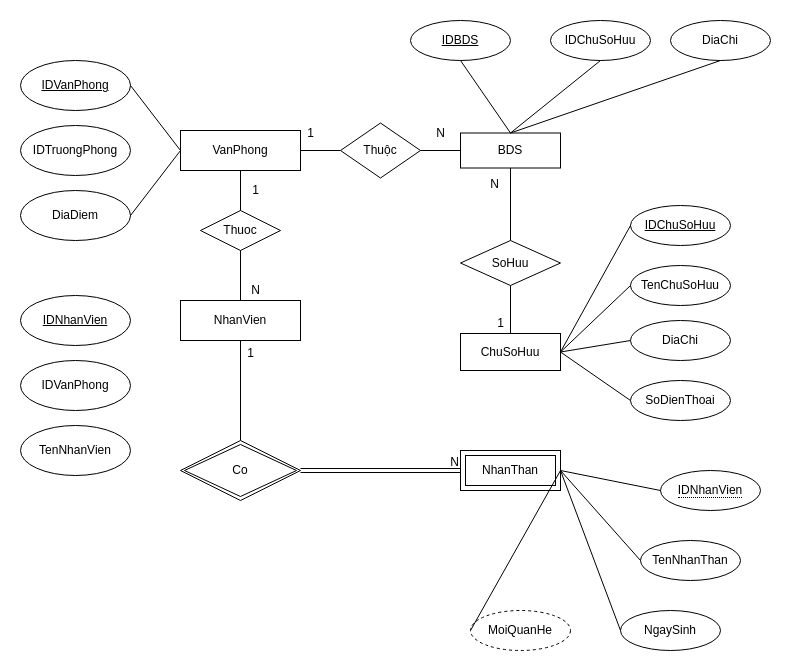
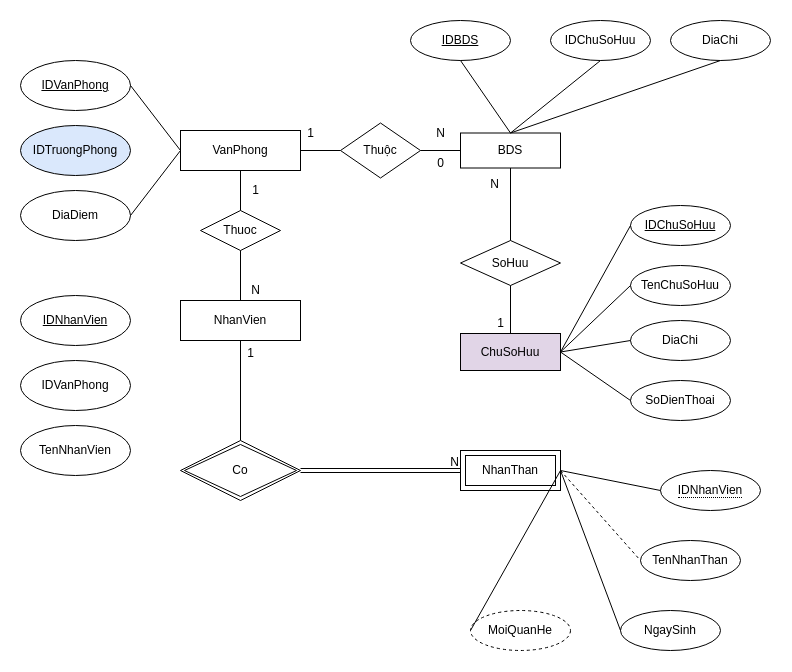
node "IDTruongPhong": fillcolor #ffffff -> #dae8fc
node "0": added
node "ChuSoHuu": fillcolor #ffffff -> #e1d5e7
edge "NhanThan" -- "TenNhanThan": style solid -> dashed
